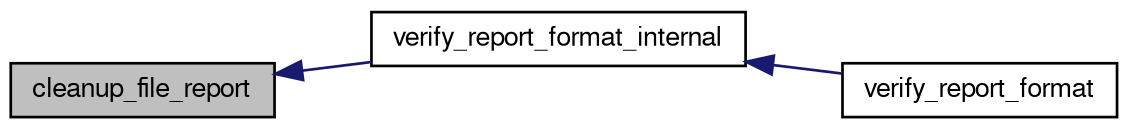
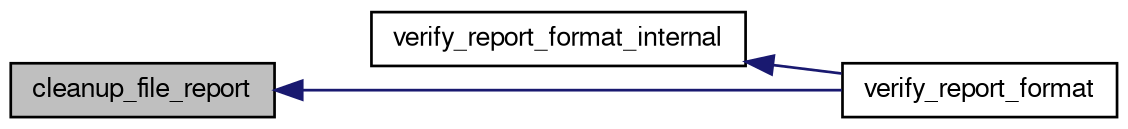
edge "verify_report_format_internal" -> "cleanup_file_report": now "verify_report_format" -> "cleanup_file_report"
